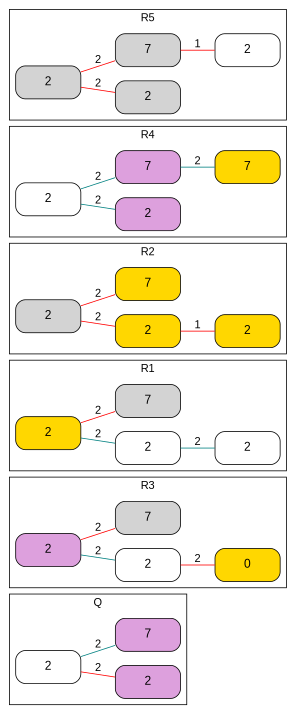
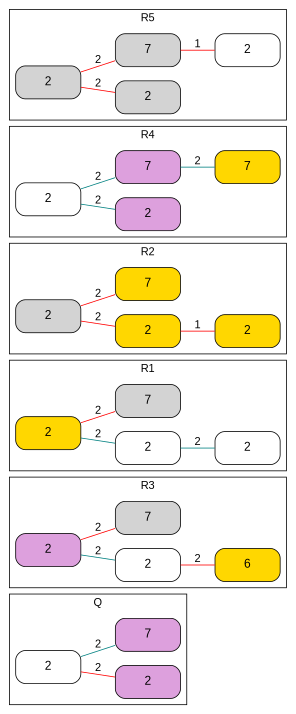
node "0": label "0" -> "6"
